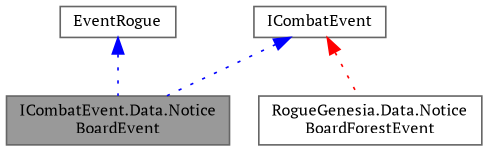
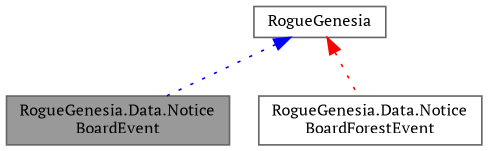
node "EventRogue": removed
node "ICombatEvent": label "ICombatEvent" -> "RogueGenesia"
node "ICombatEvent.Data.Notice BoardEvent": label "ICombatEvent.Data.Notice BoardEvent" -> "RogueGenesia.Data.Notice BoardEvent"
